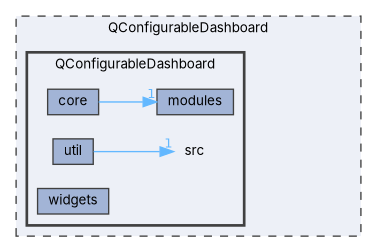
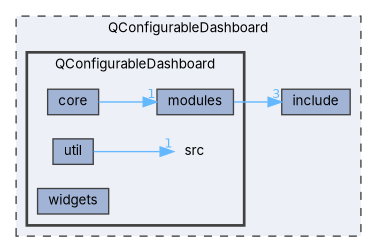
node "include": added
